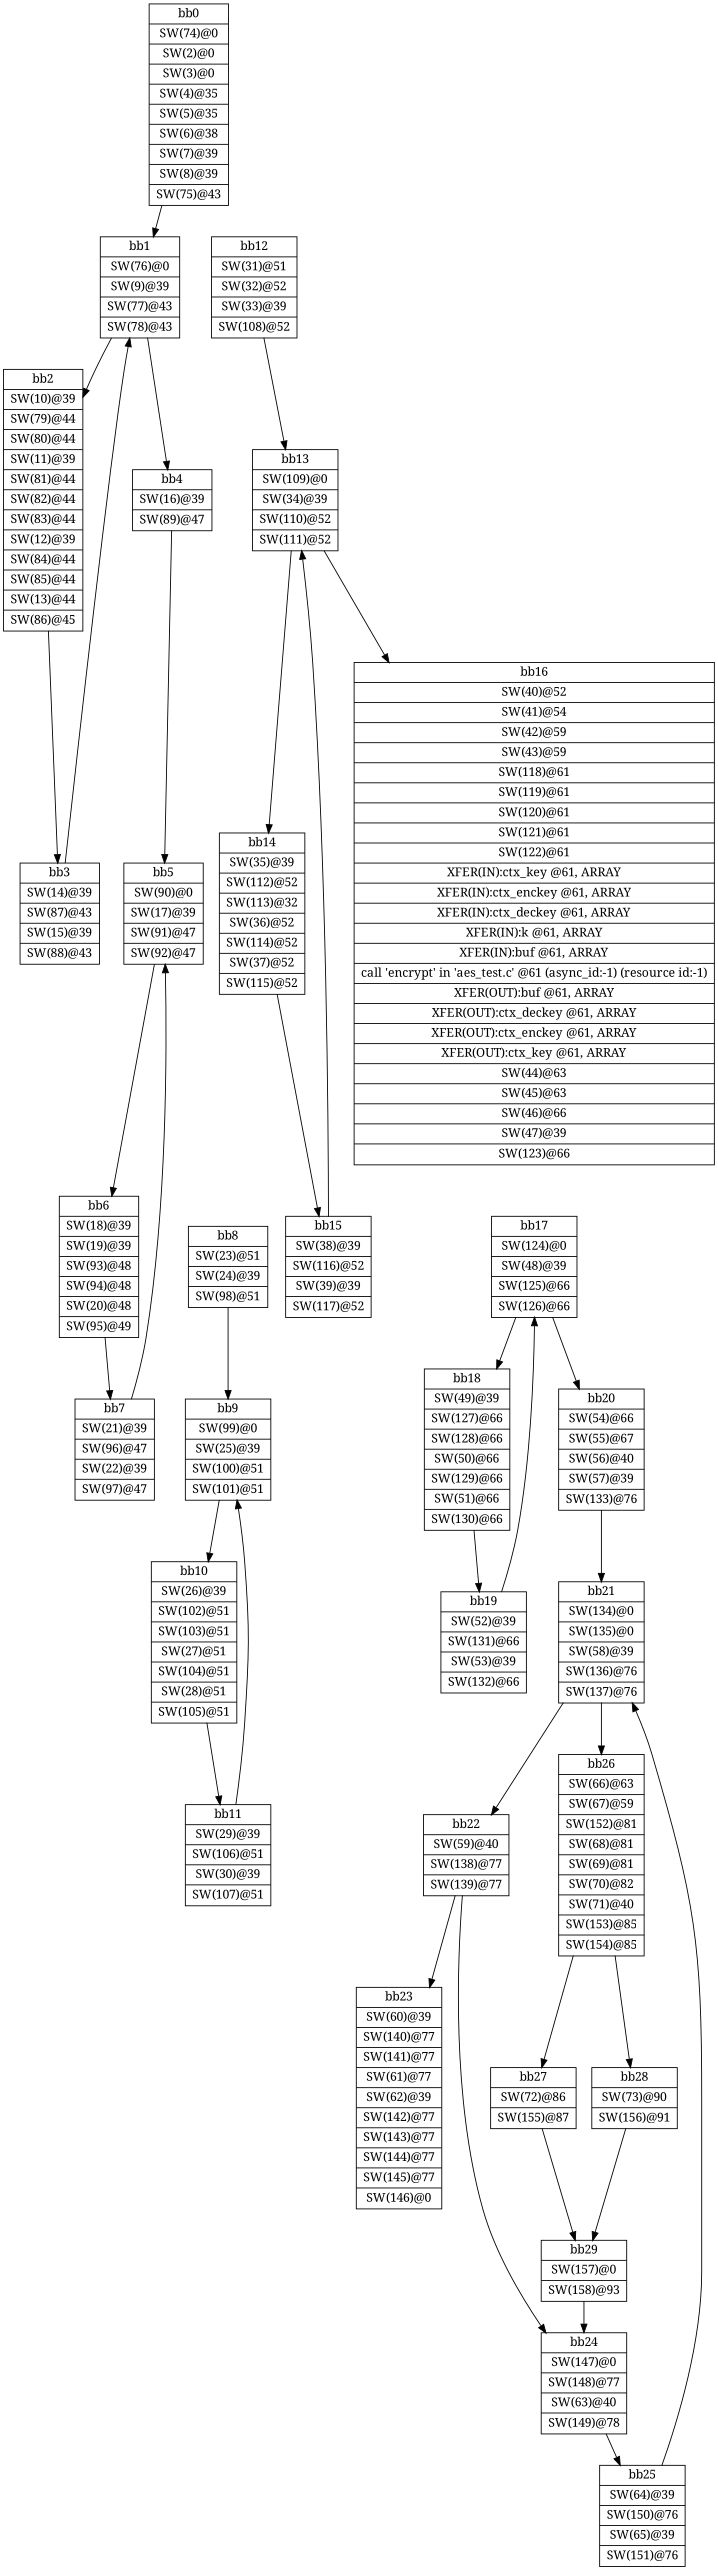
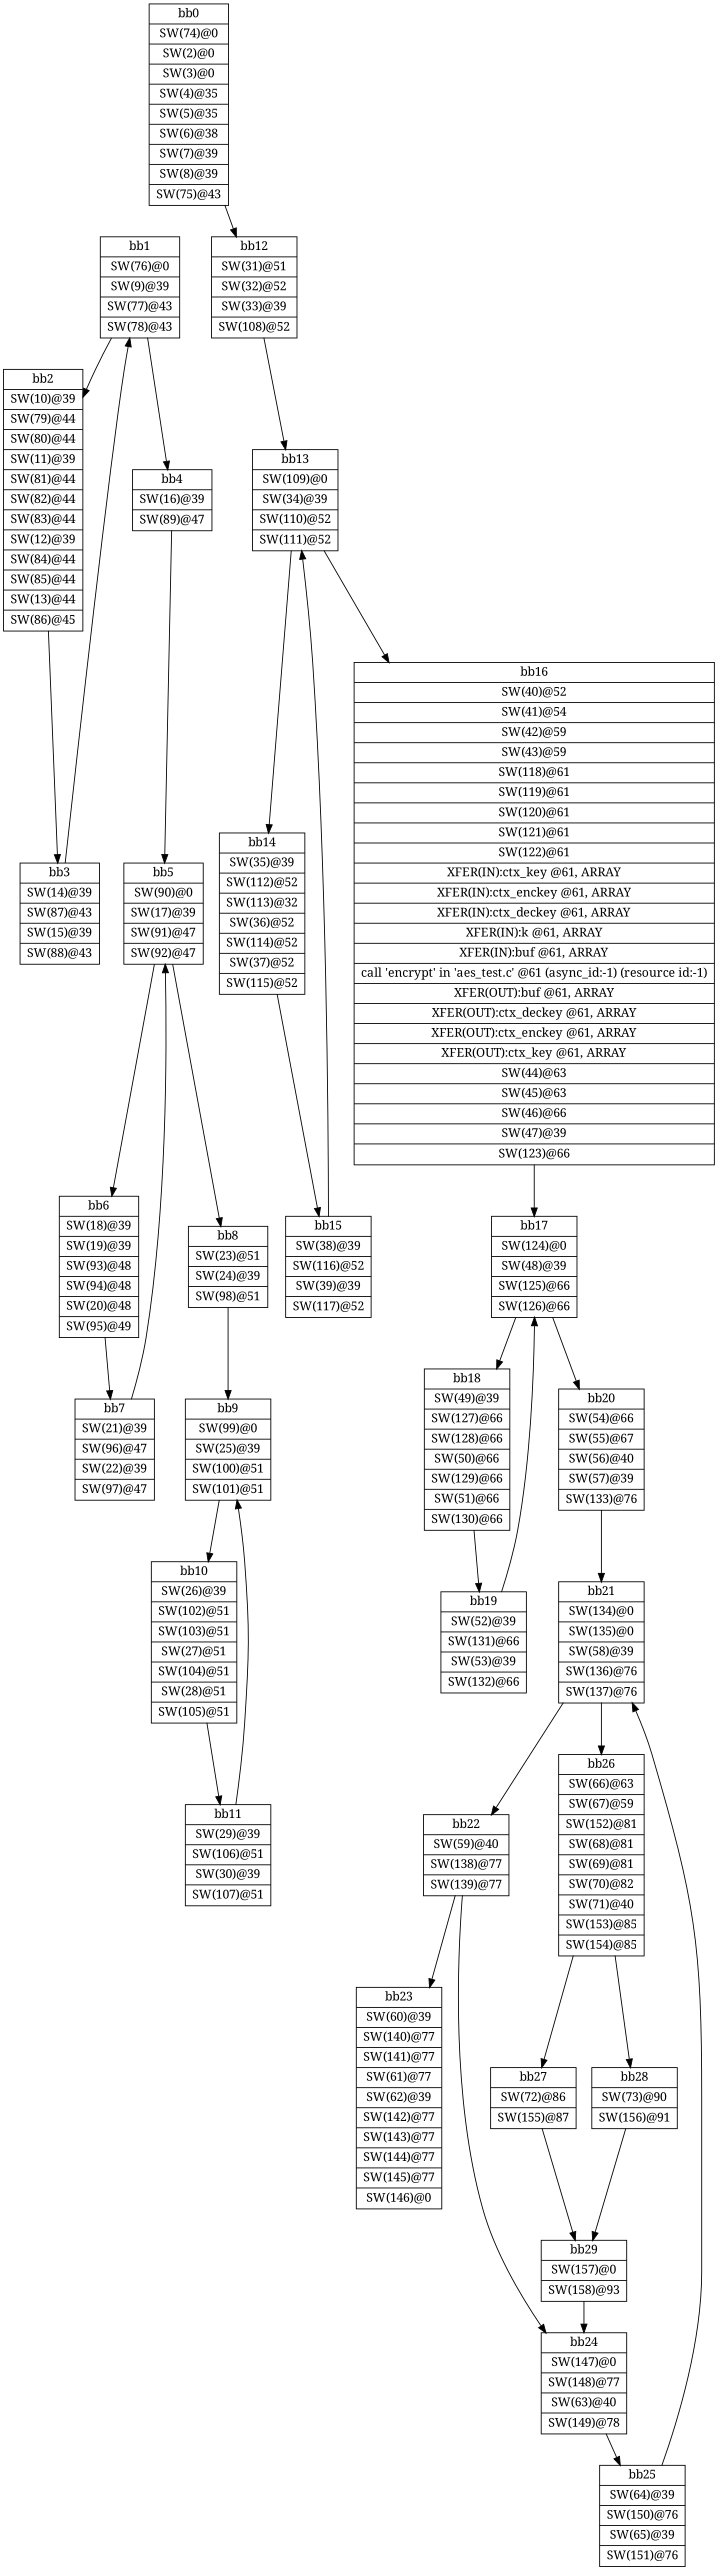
edge "bb0" -> "bb1": now "bb0" -> "bb12"
edge "bb5" -> "bb8": added
edge "bb16" -> "bb17": added
